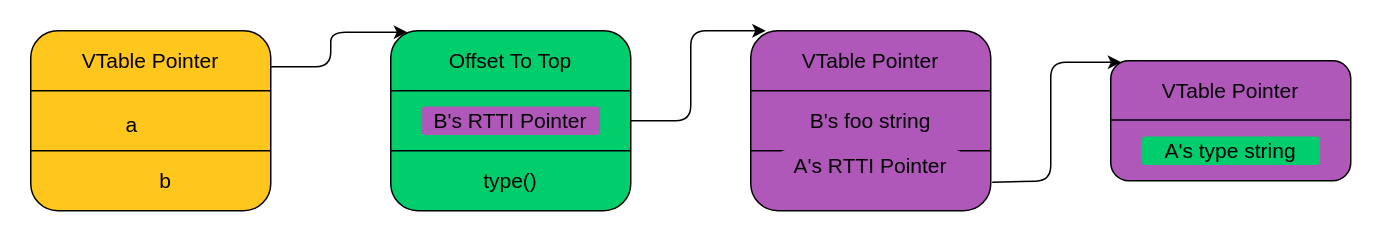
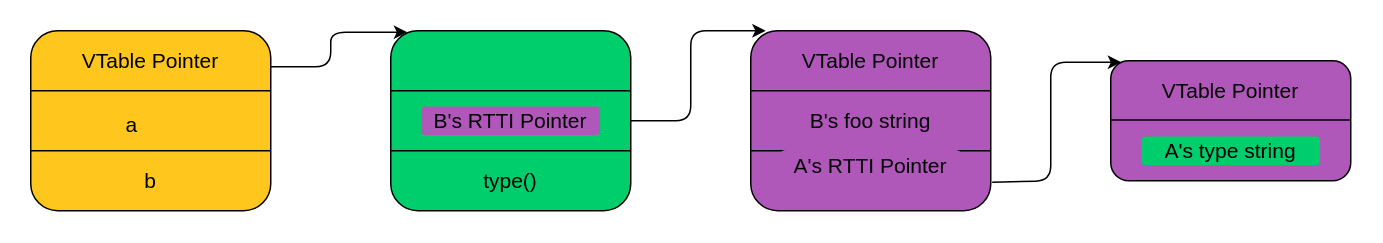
node "Offset To Top": removed
node "b": moved (166, 181) -> (151, 181)
